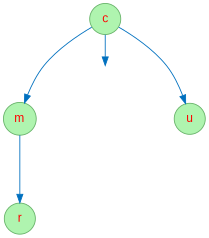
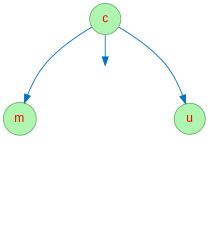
node "r": removed
